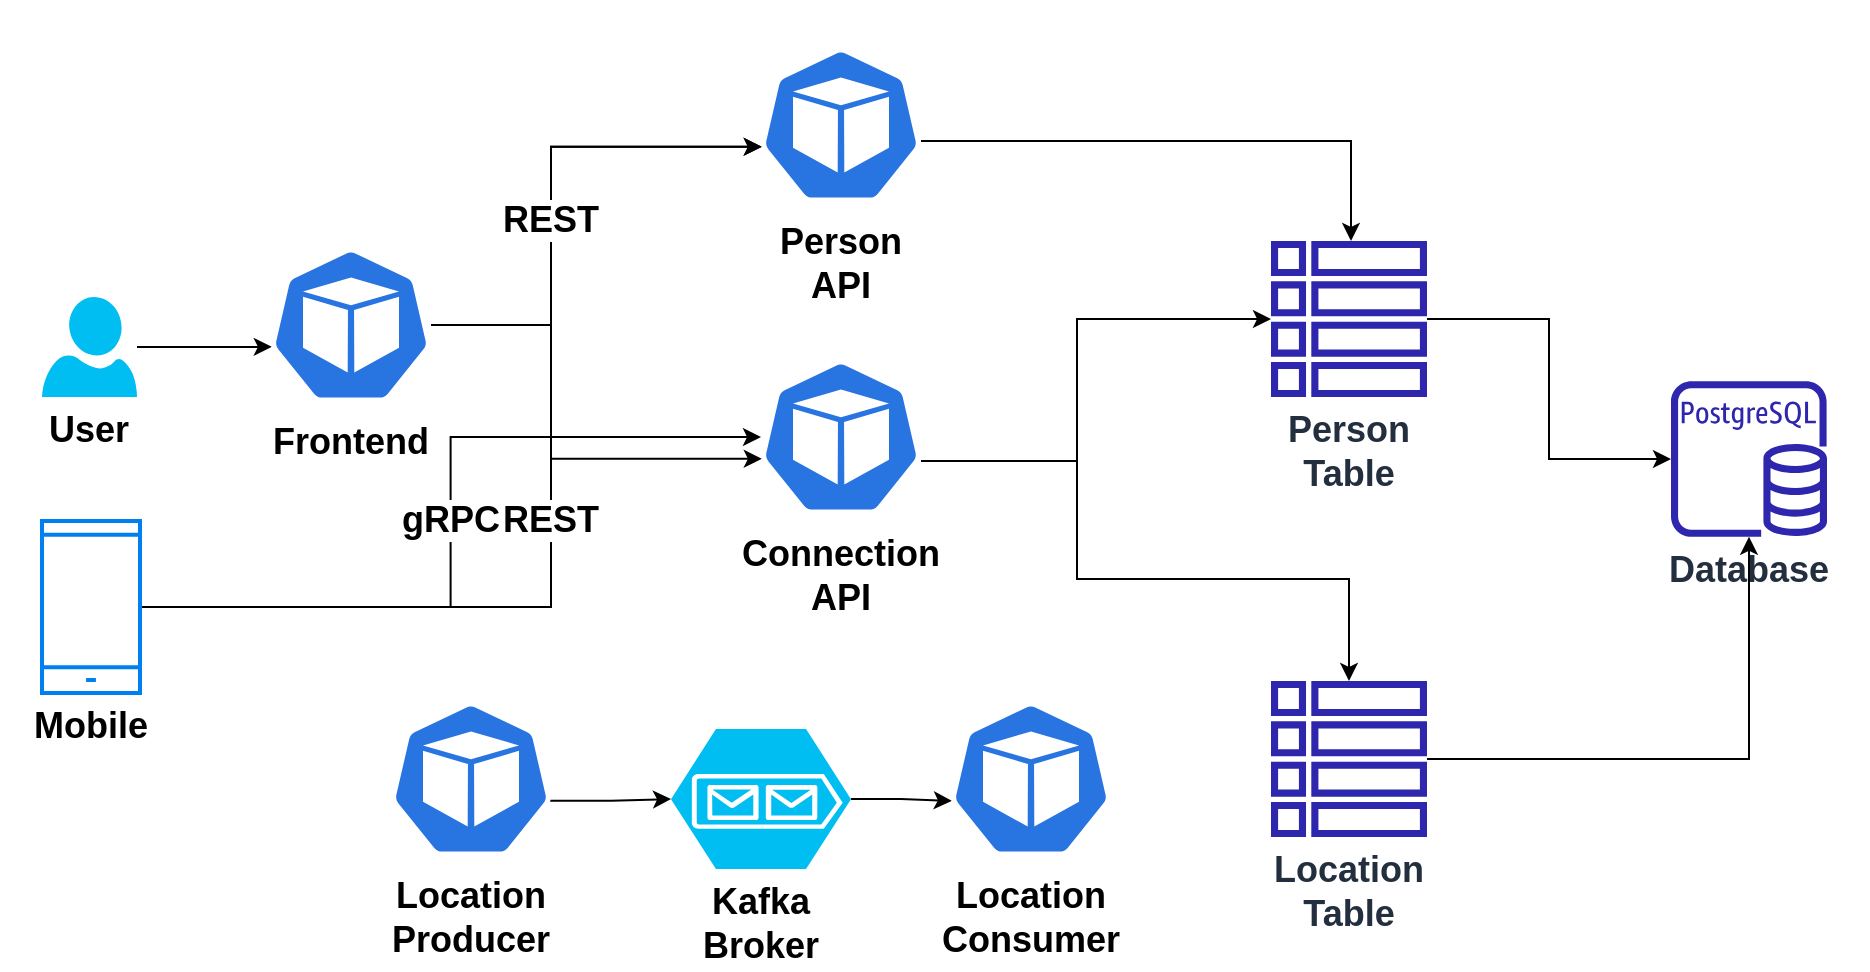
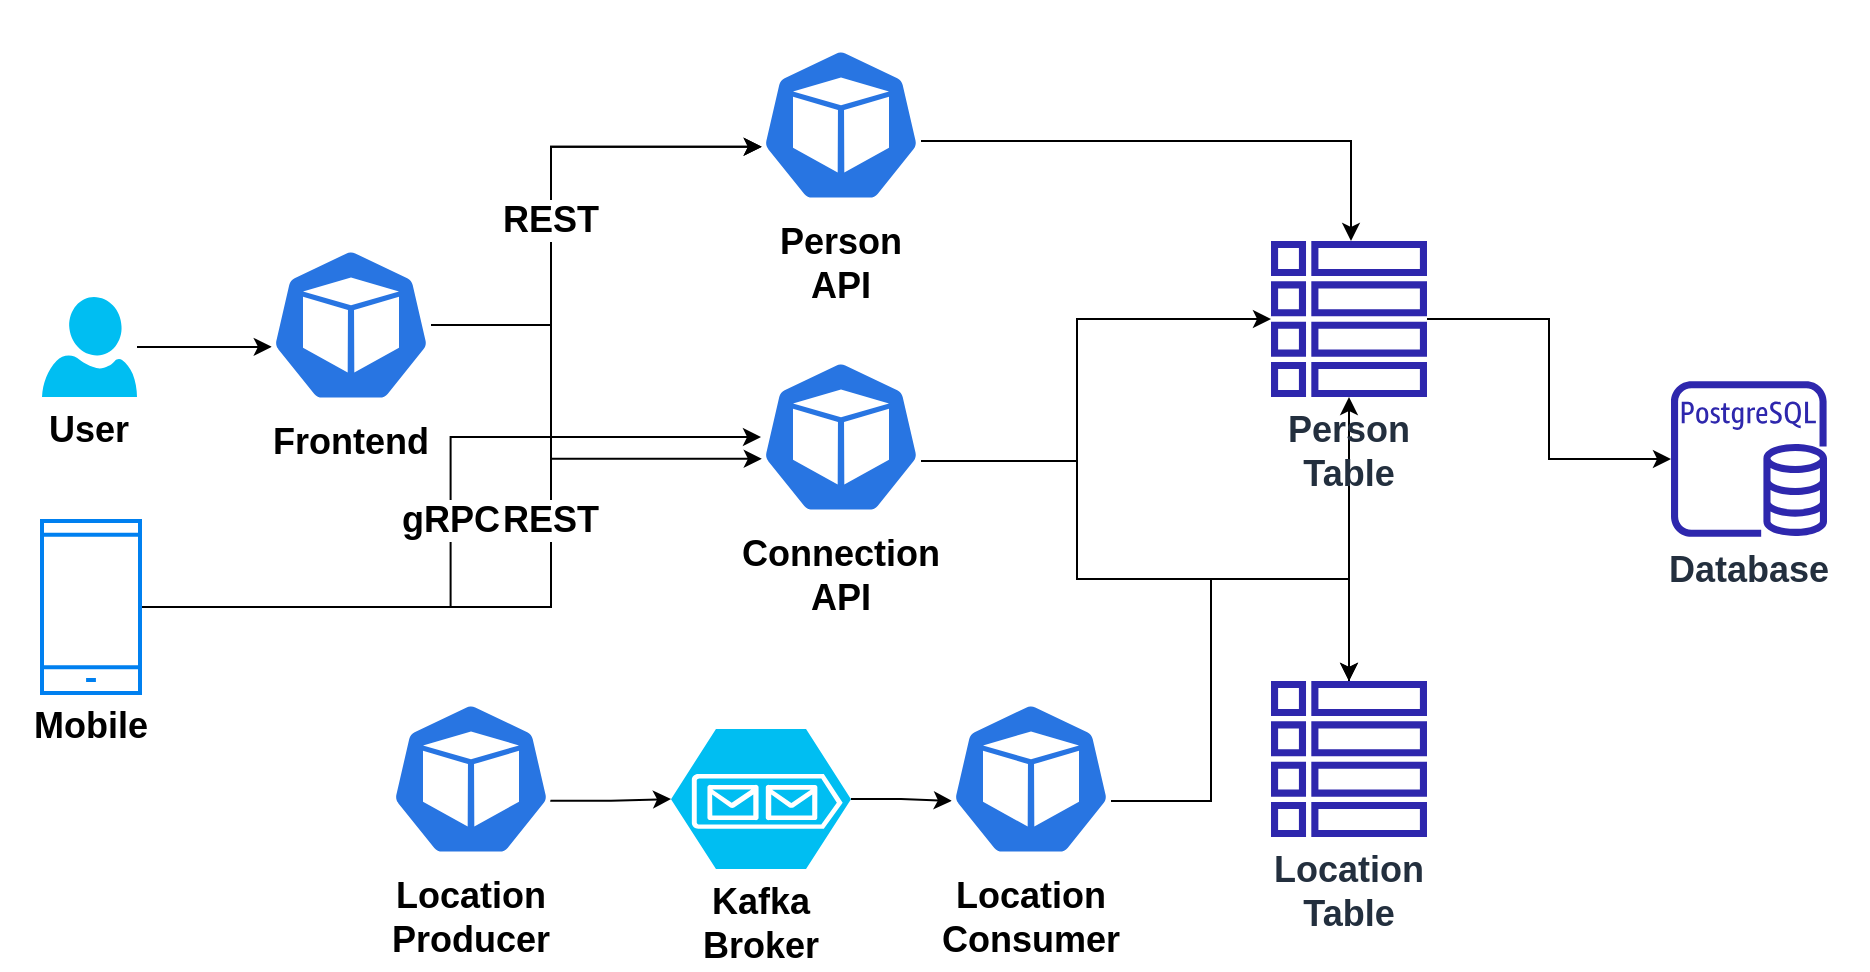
edge "Location Consumer" -> "Location Table": added
edge "Location Table" -> "Database": now "Location Table" -> "Person Table"
